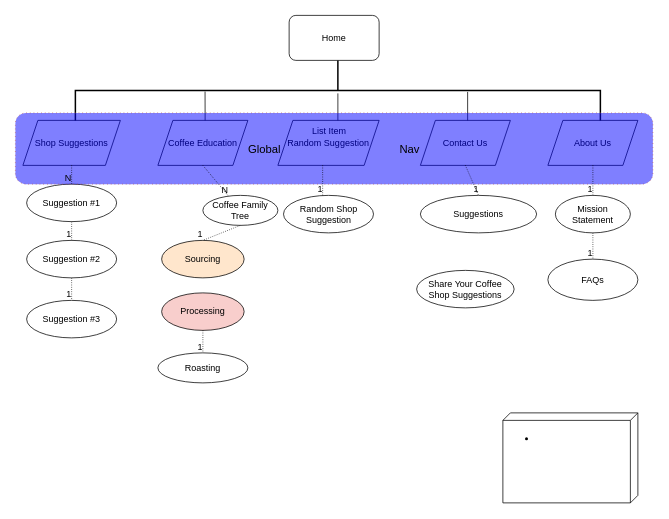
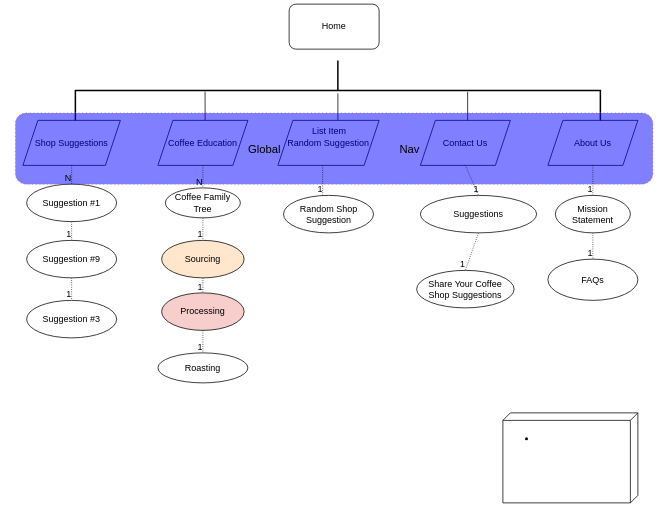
node "Home": moved (334, 38) -> (334, 27)
node "Coffee Family Tree": moved (240, 210) -> (203, 203)
edge "Suggestions" -- "Share Your Coffee Shop Suggestions": added, label "1"
node "Suggestion #2": label "Suggestion #2" -> "Suggestion #9"
edge "Sourcing" -- "Processing": added, label "1"
